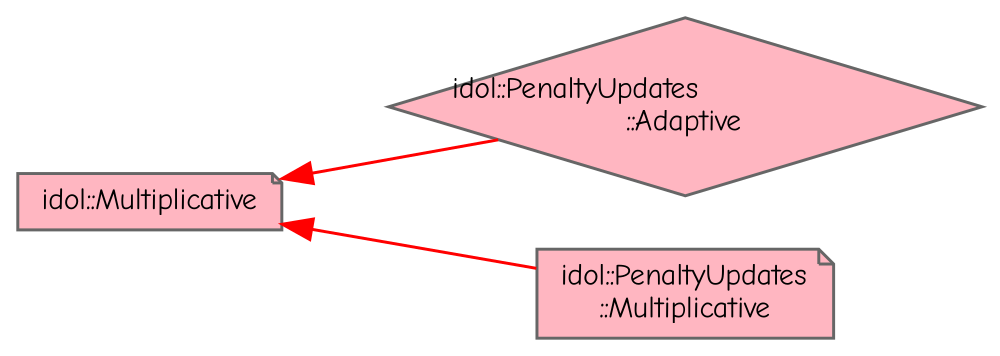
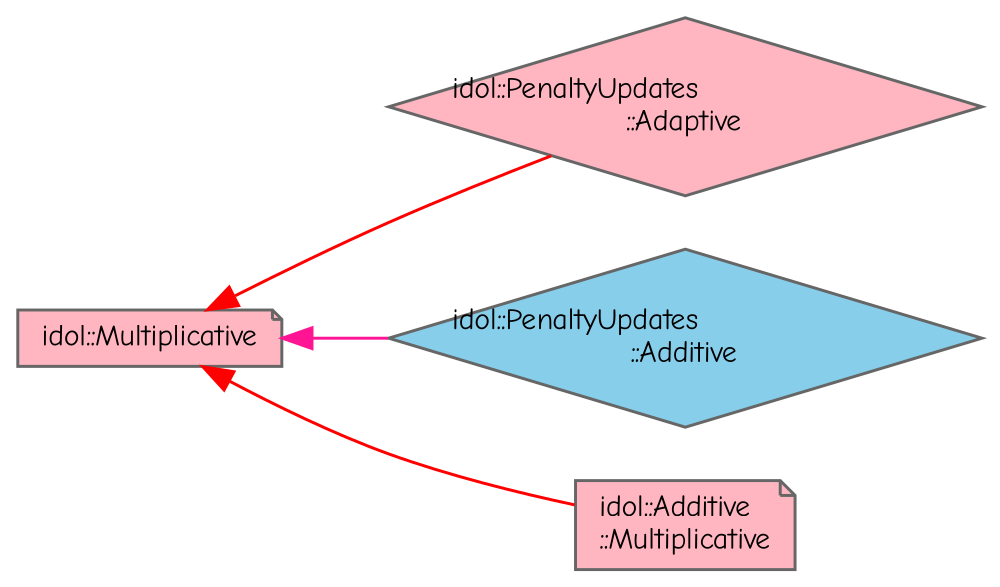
node "idol::PenaltyUpdates ::Multiplicative": label "idol::PenaltyUpdates ::Multiplicative" -> "idol::Additive ::Multiplicative"
node "idol::PenaltyUpdates ::Additive": added
